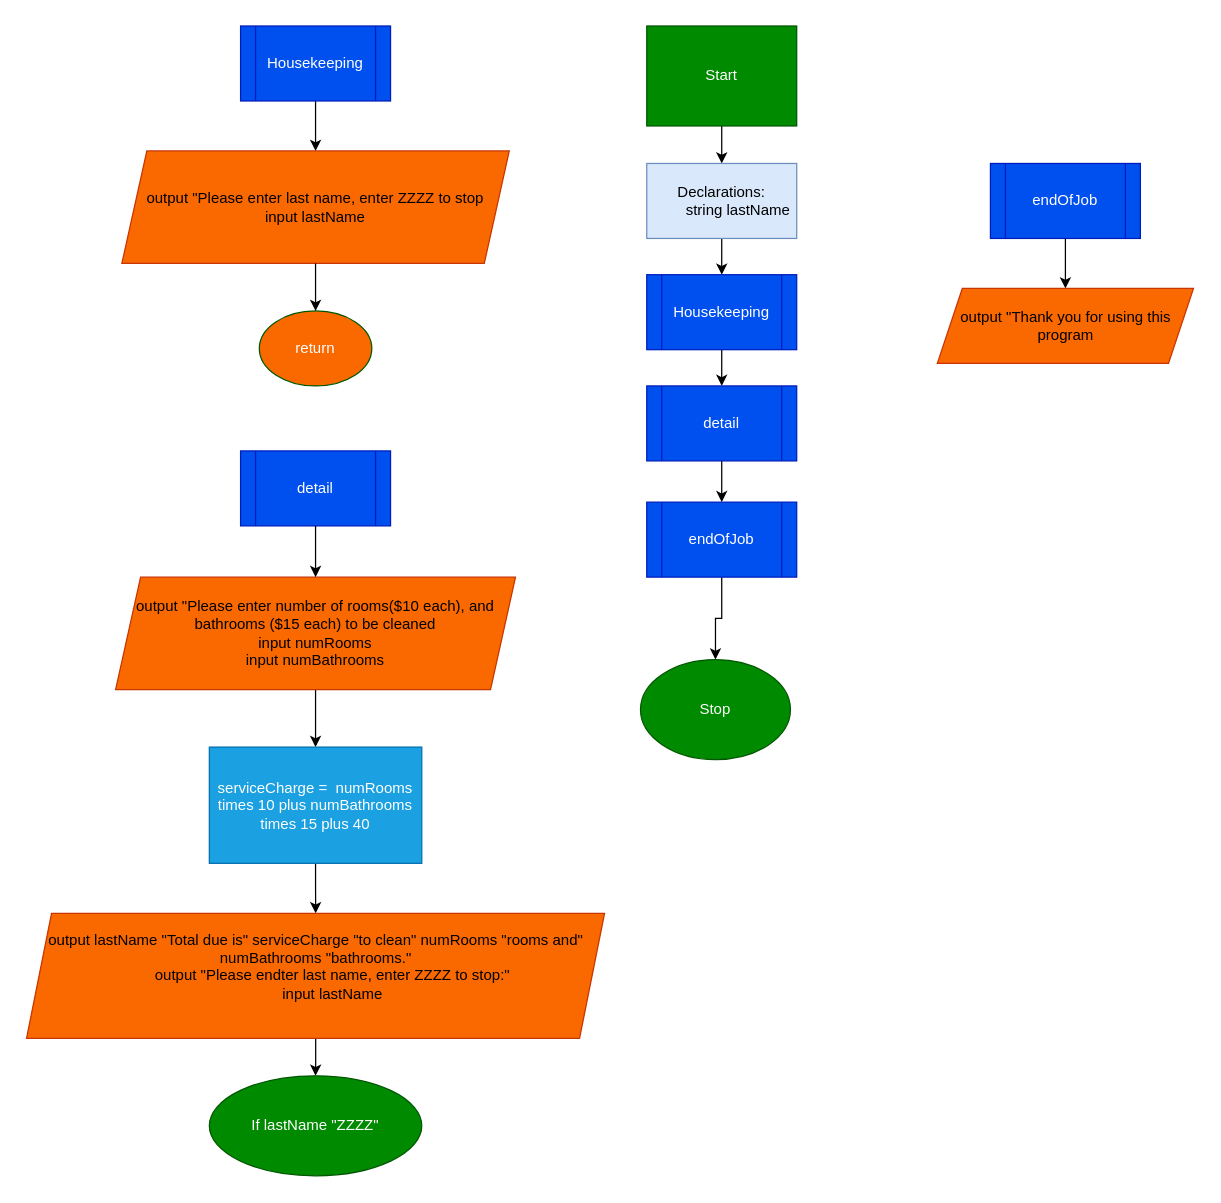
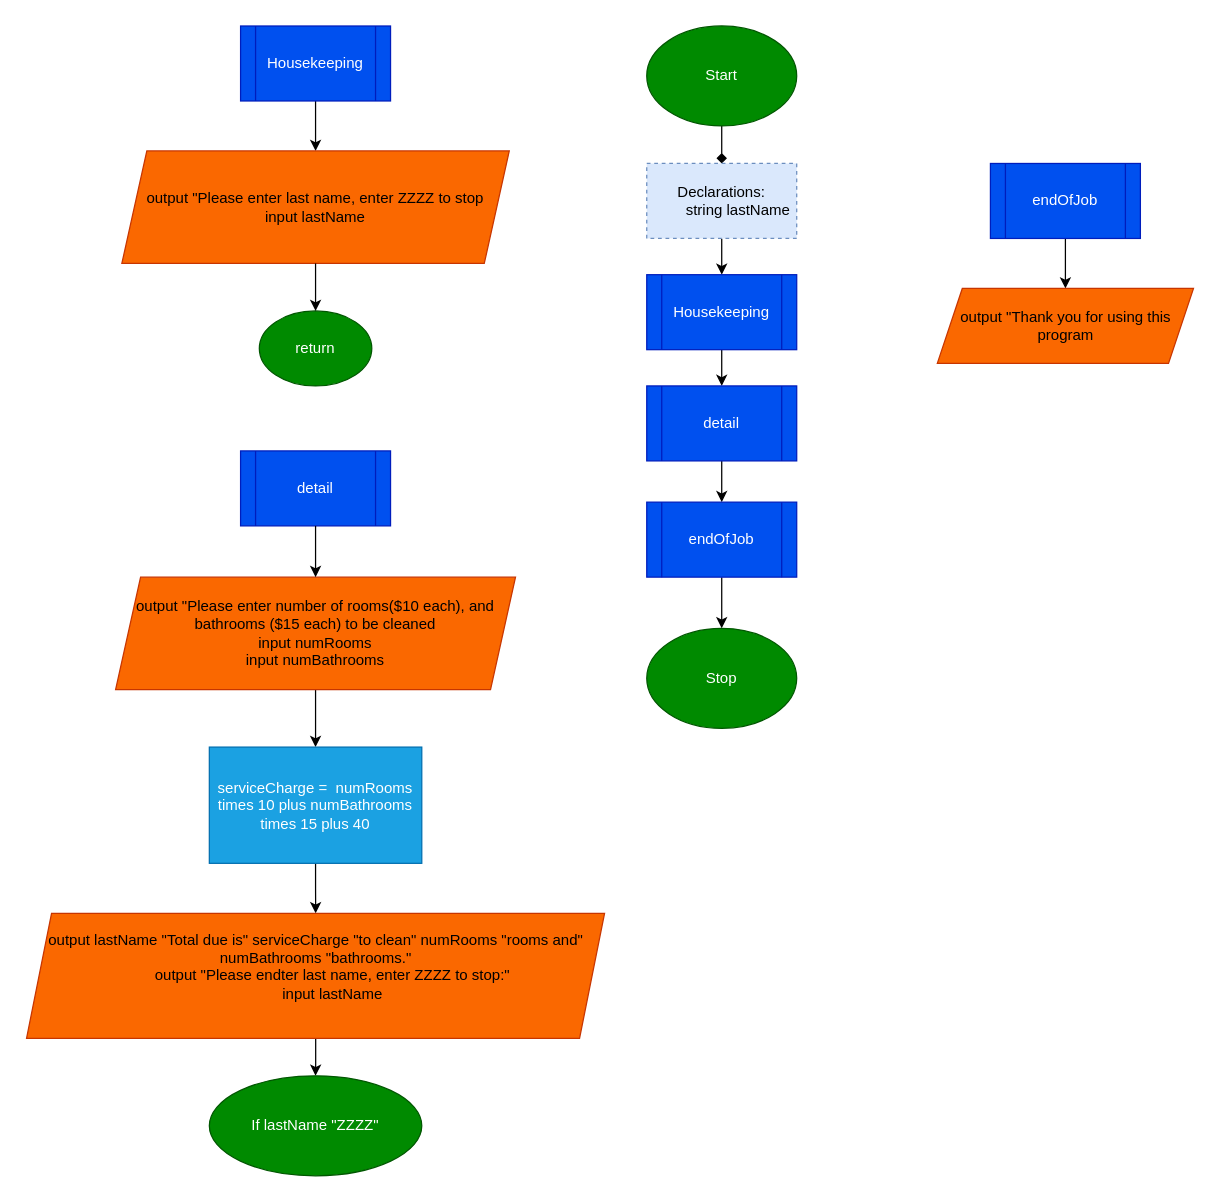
node "Start": shape rectangle -> ellipse
edge "Start" -> "Declarations: string lastName": arrowhead classic -> diamond
node "Declarations: string lastName": style solid -> dashed
node "return": fillcolor #fa6800 -> #008a00
node "Stop": moved (716, 709) -> (722, 678)
